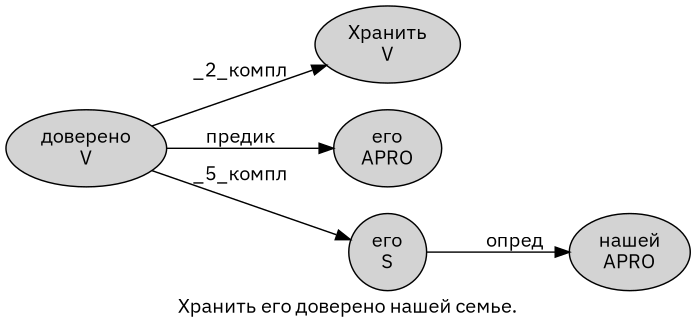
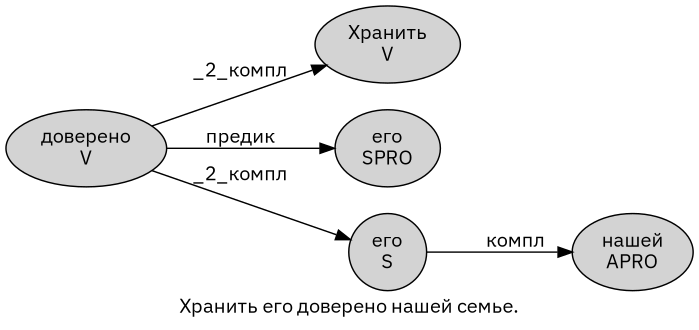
node "его APRO": label "его APRO" -> "его SPRO"
edge "доверено V" -> "его S": label "_5_компл" -> "_2_компл"
edge "его S" -> "нашей APRO": label "опред" -> "компл"
